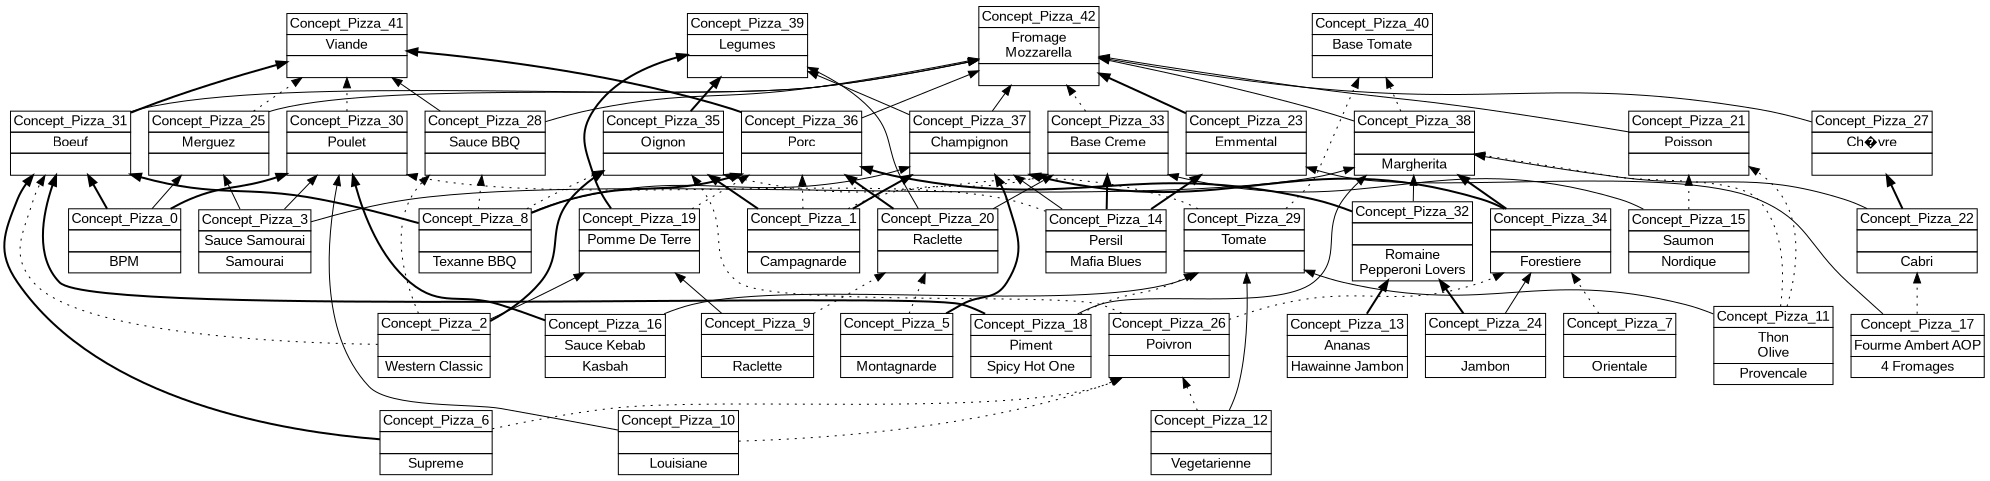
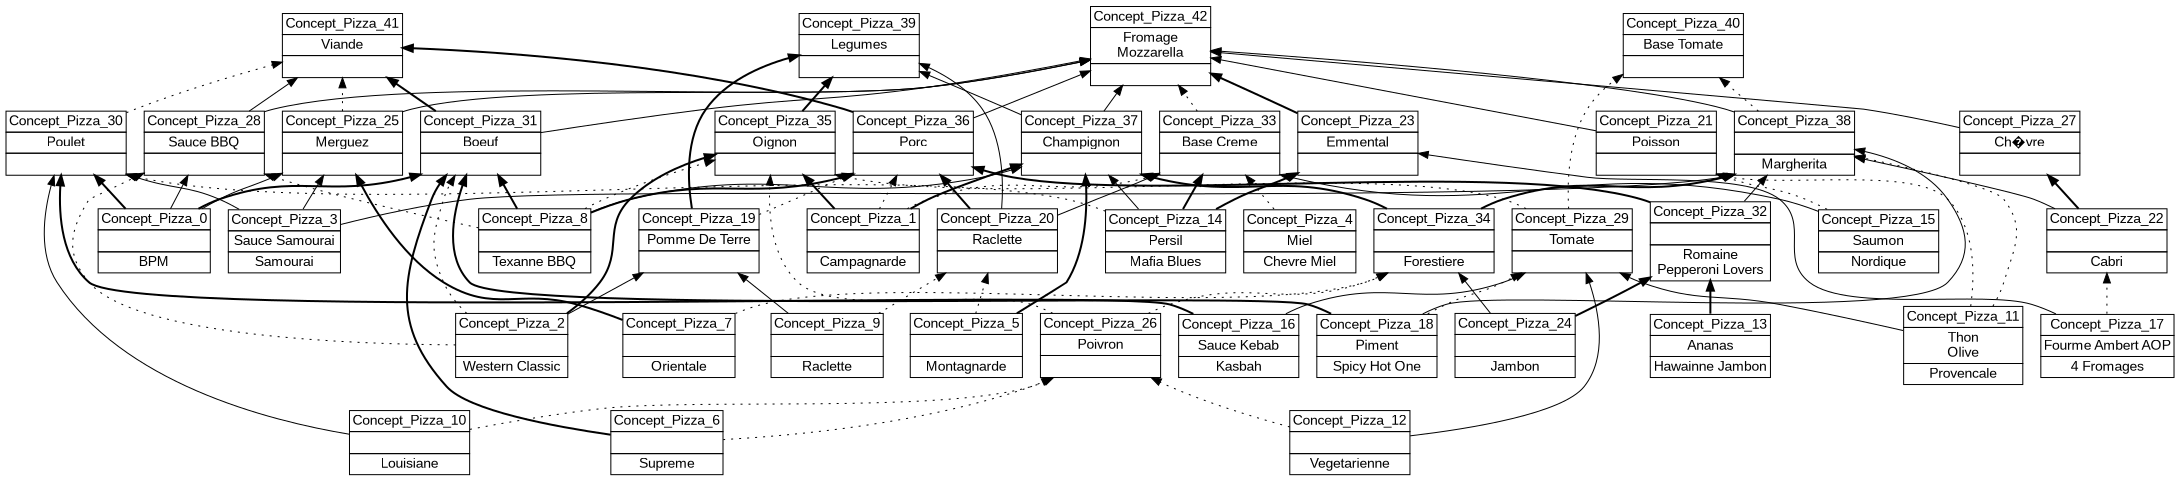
edge "Concept_Pizza_0" -> "Concept_Pizza_28": added
node "Concept_Pizza_4": added
edge "Concept_Pizza_7" -> "Concept_Pizza_25": added
